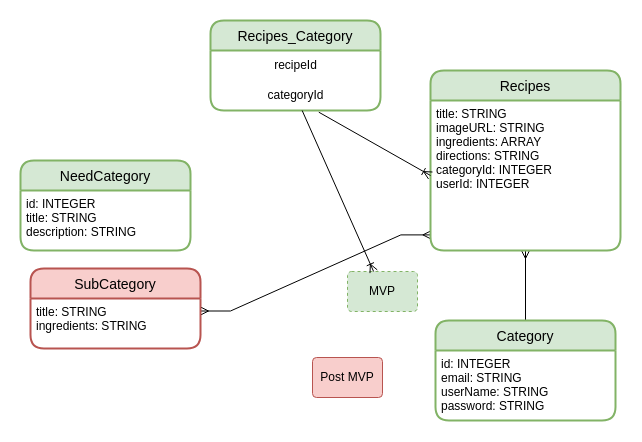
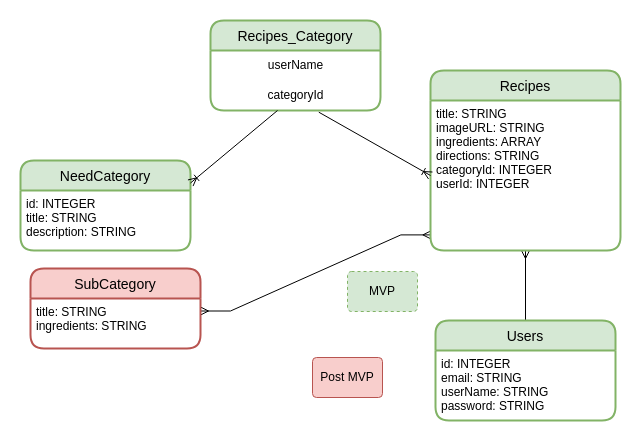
node "recipeId": label "recipeId" -> "userName"
edge "categoryId" -> "MVP": now "categoryId" -> "NeedCategory"
node "Category": label "Category" -> "Users"
